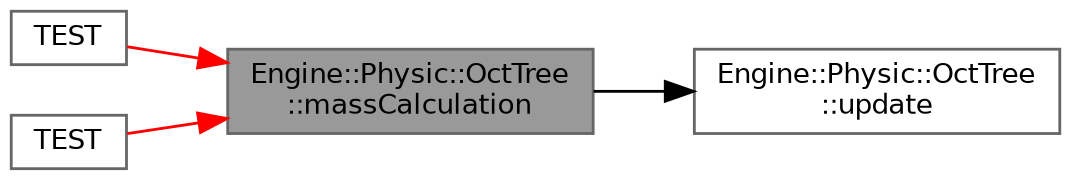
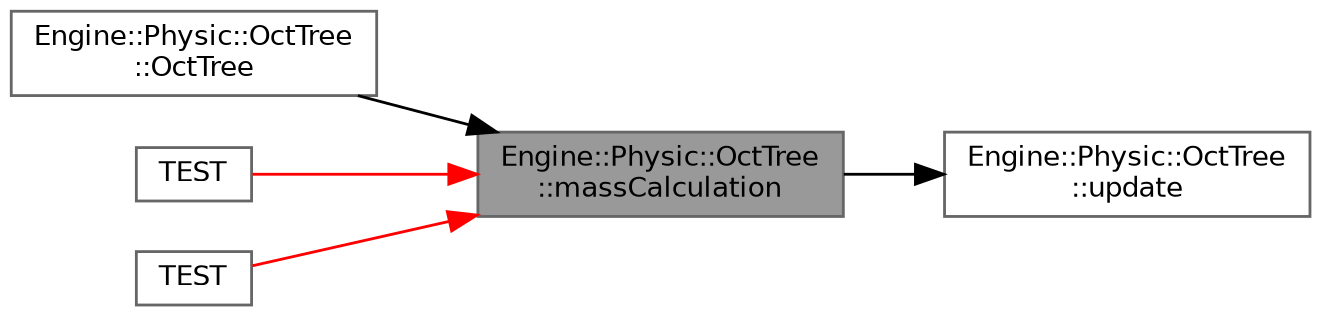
node "Engine::Physic::OctTree ::OctTree": added
